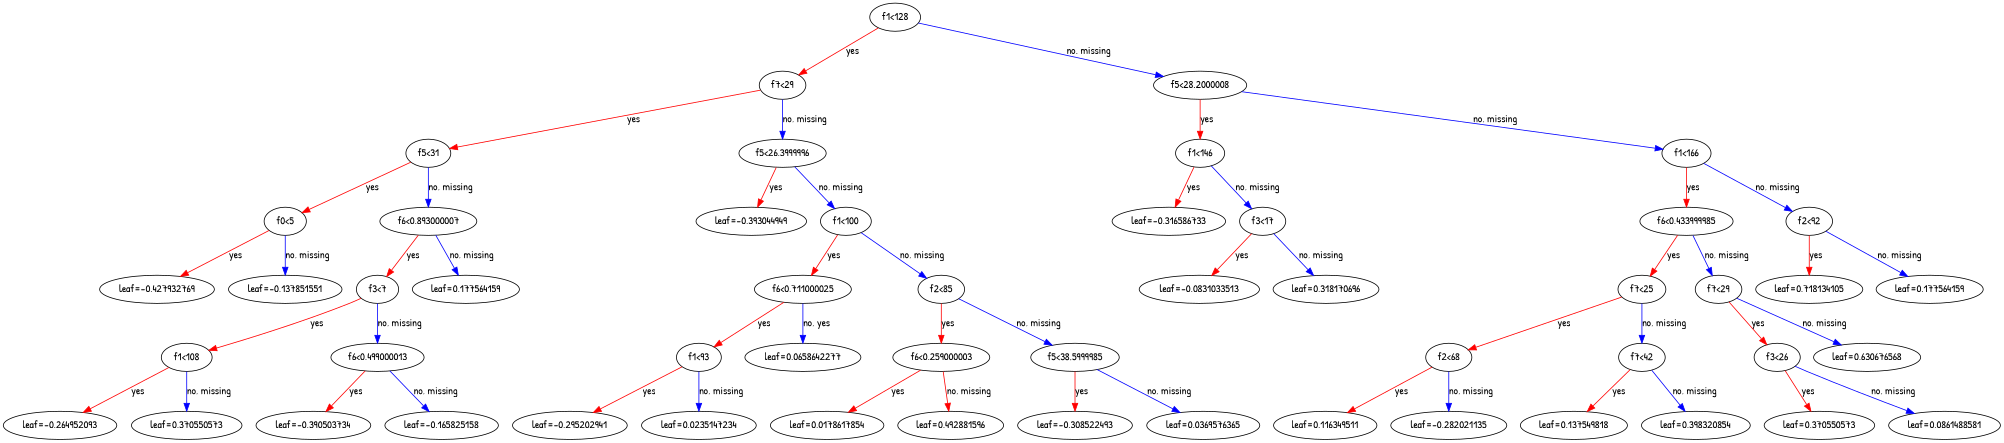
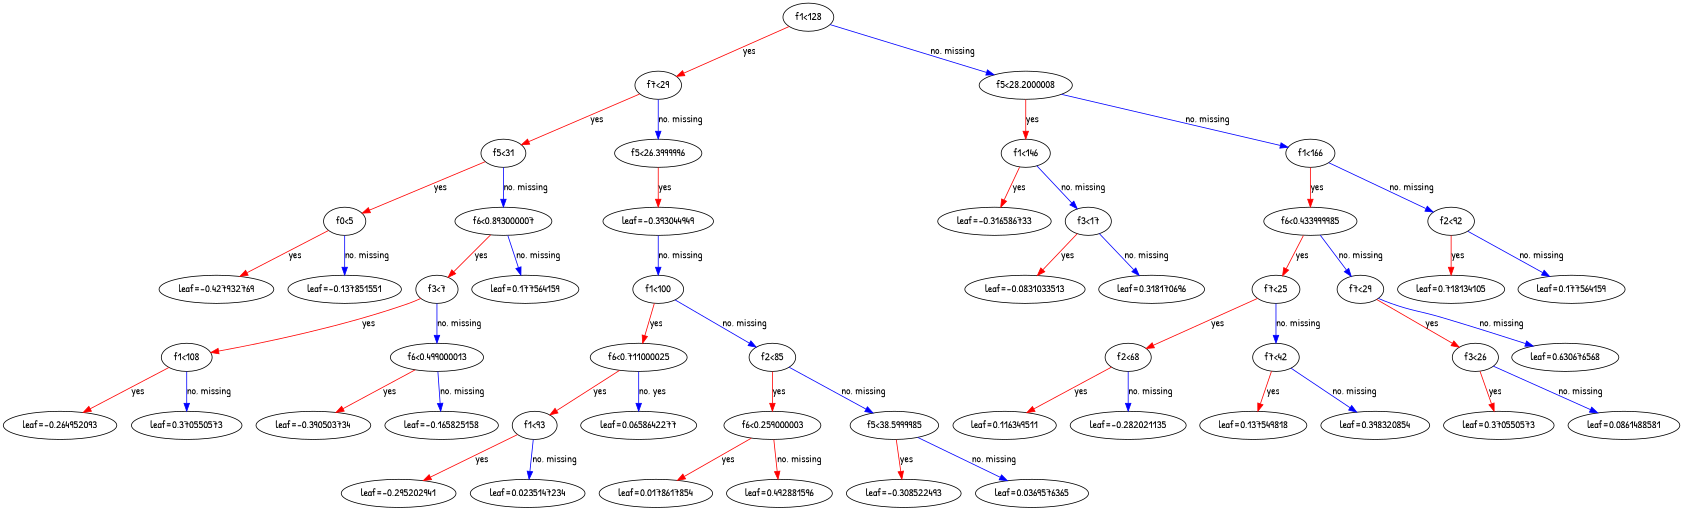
edge "f5<26.3999996" -> "f1<100": now "leaf=-0.393044949" -> "f1<100"
